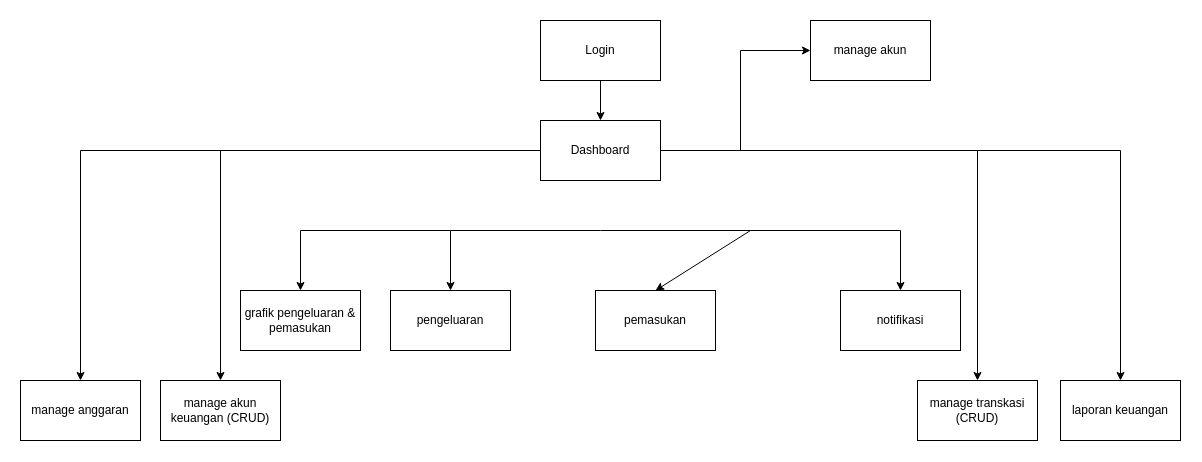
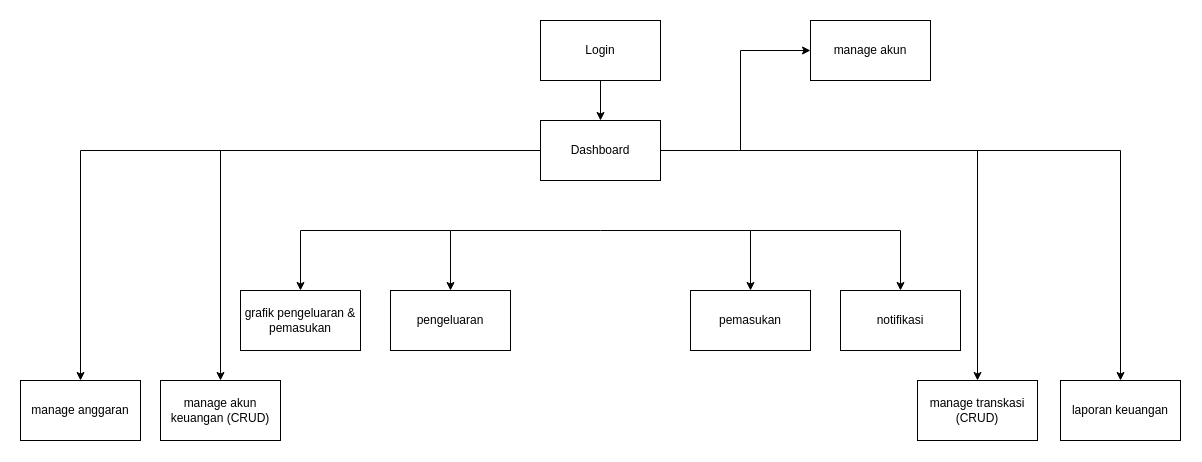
node "pemasukan": moved (656, 321) -> (751, 321)
